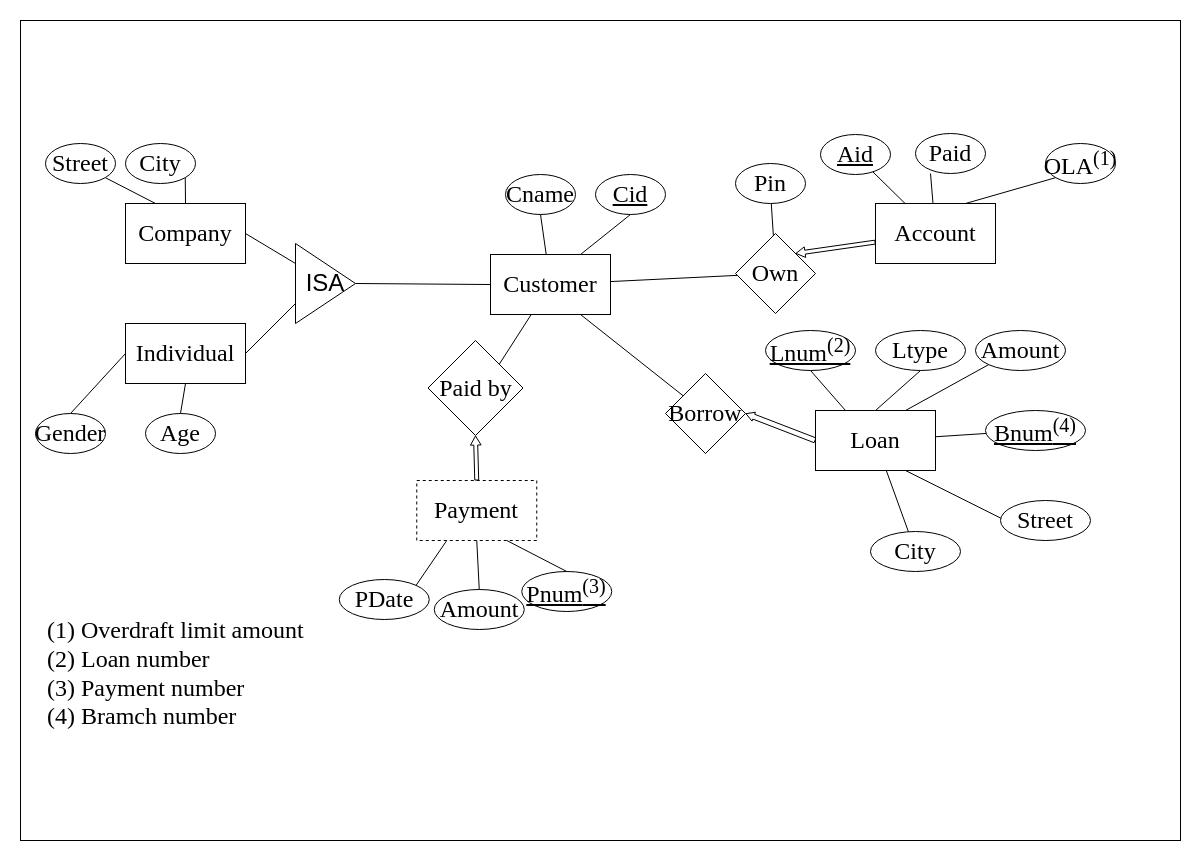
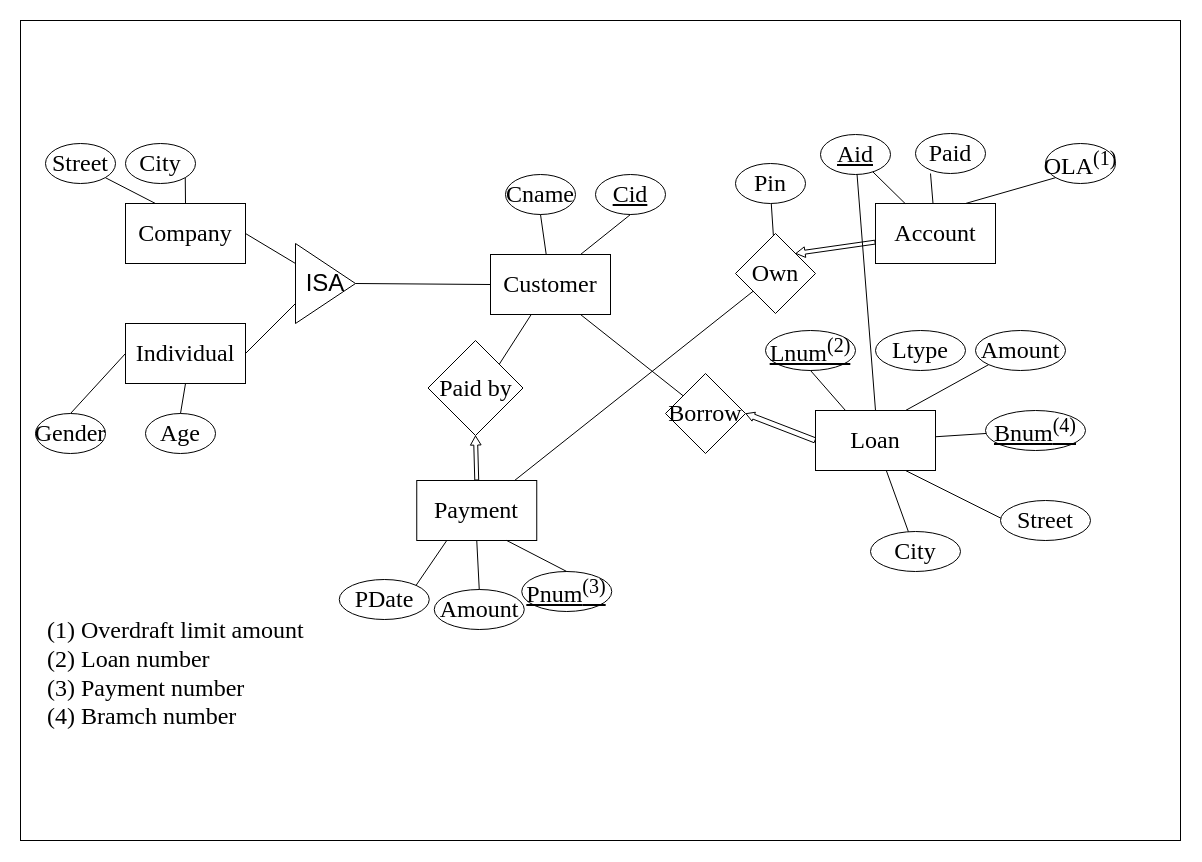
edge "Own" -- "Customer": now "Own" -- "Payment"
edge "Ltype" -- "Loan": now "Aid" -- "Loan"
node "Payment": style dashed -> solid
